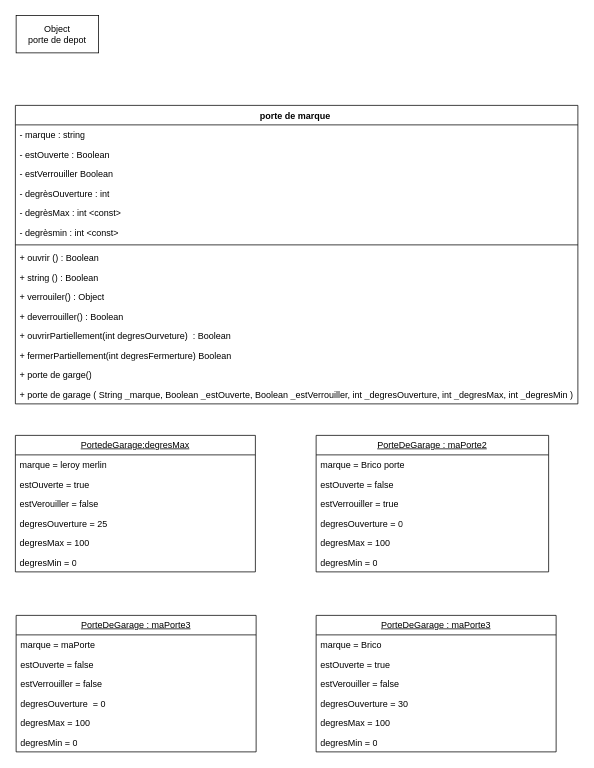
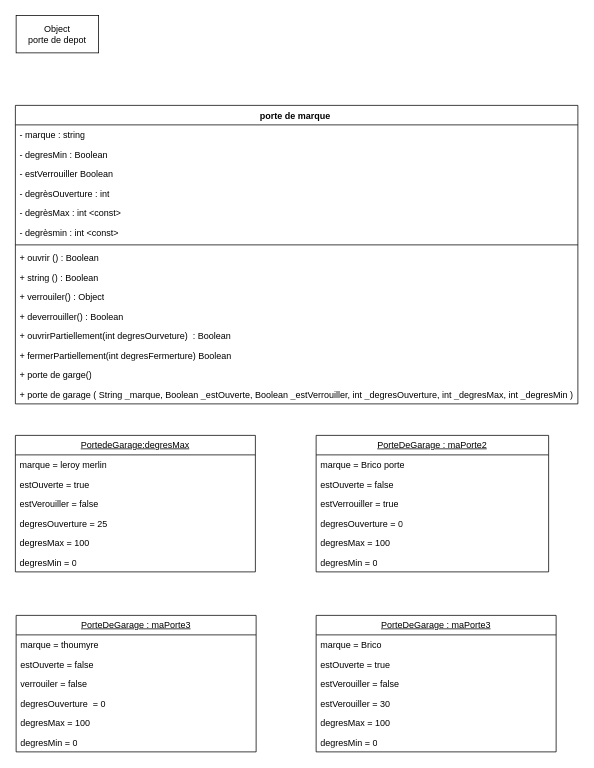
node "- estOuverte : Boolean": label "- estOuverte : Boolean" -> "- degresMin : Boolean"
node "marque = maPorte": label "marque = maPorte" -> "marque = thoumyre"
node "estVerrouiller = false": label "estVerrouiller = false" -> "verrouiler = false"
node "degresOuverture = 30": label "degresOuverture = 30" -> "estVerouiller = 30"
